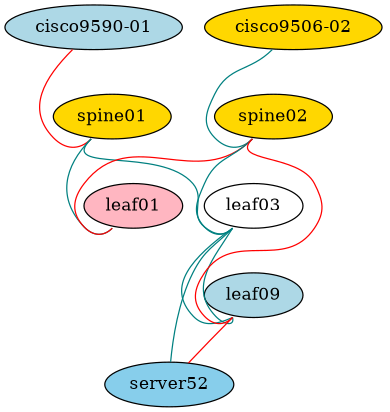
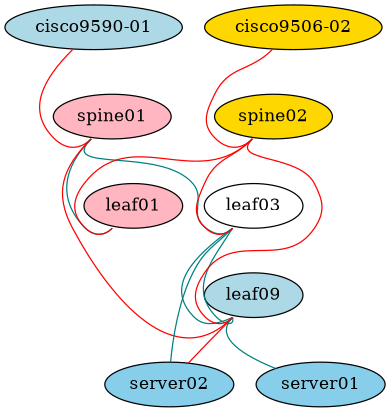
edge "cisco9506-02" -- "spine02": color teal -> red
node "spine01": fillcolor gold -> lightpink
edge "spine02" -- "leaf03": color teal -> red
edge "spine01" -- "leaf09": added
node "server52": label "server52" -> "server02"
node "server01": added
